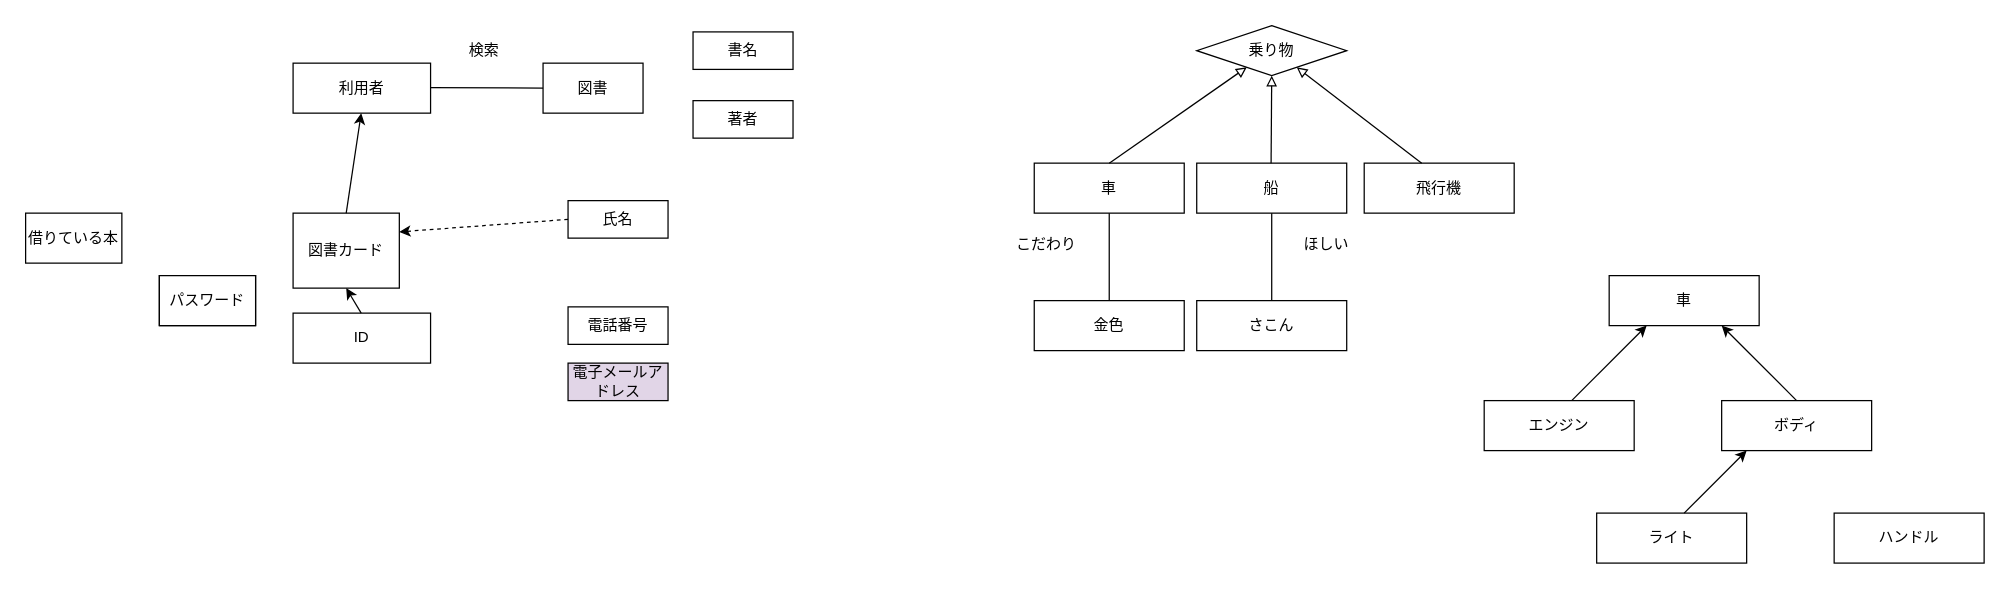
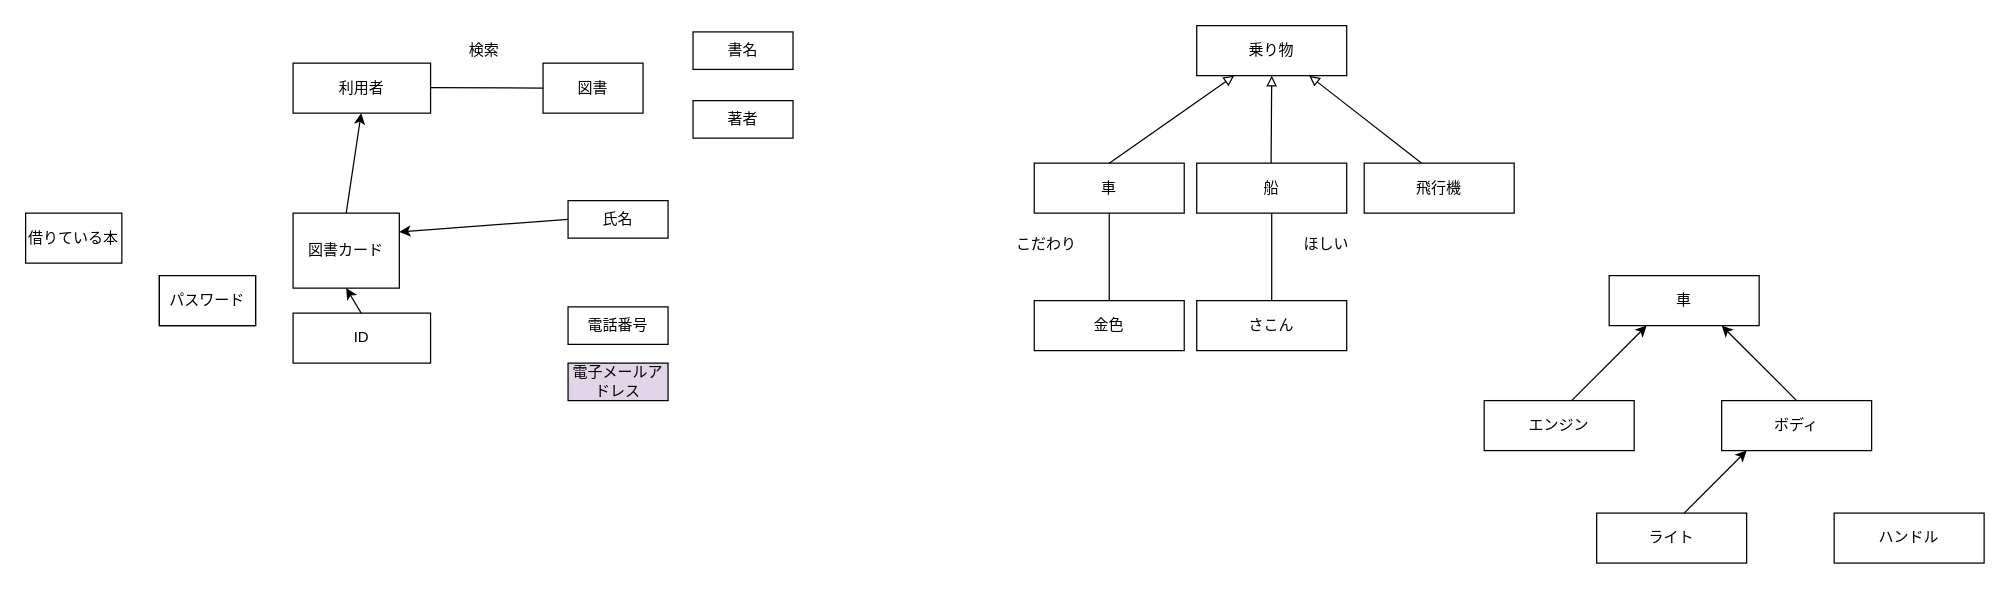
node "乗り物": shape diamond -> rectangle
edge "氏名" -> "図書カード": style dashed -> solid
